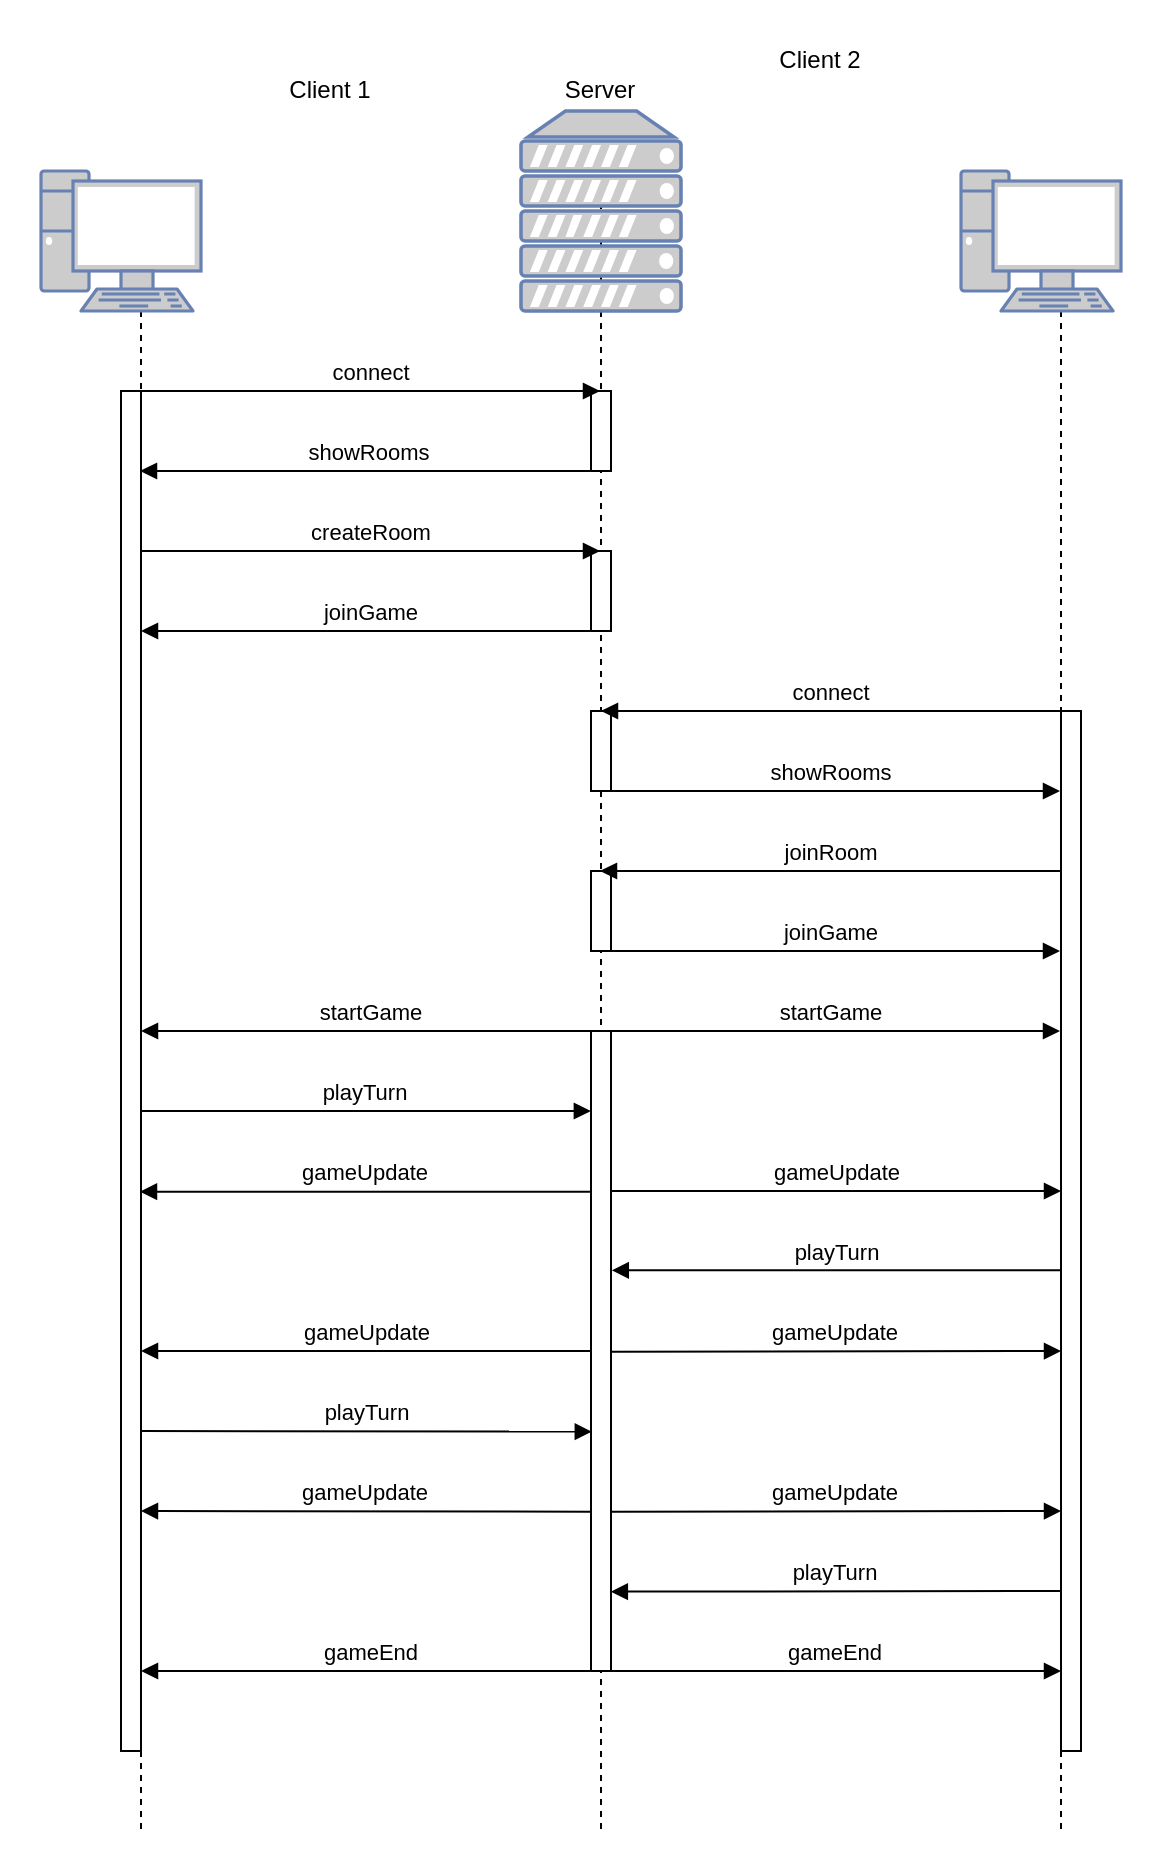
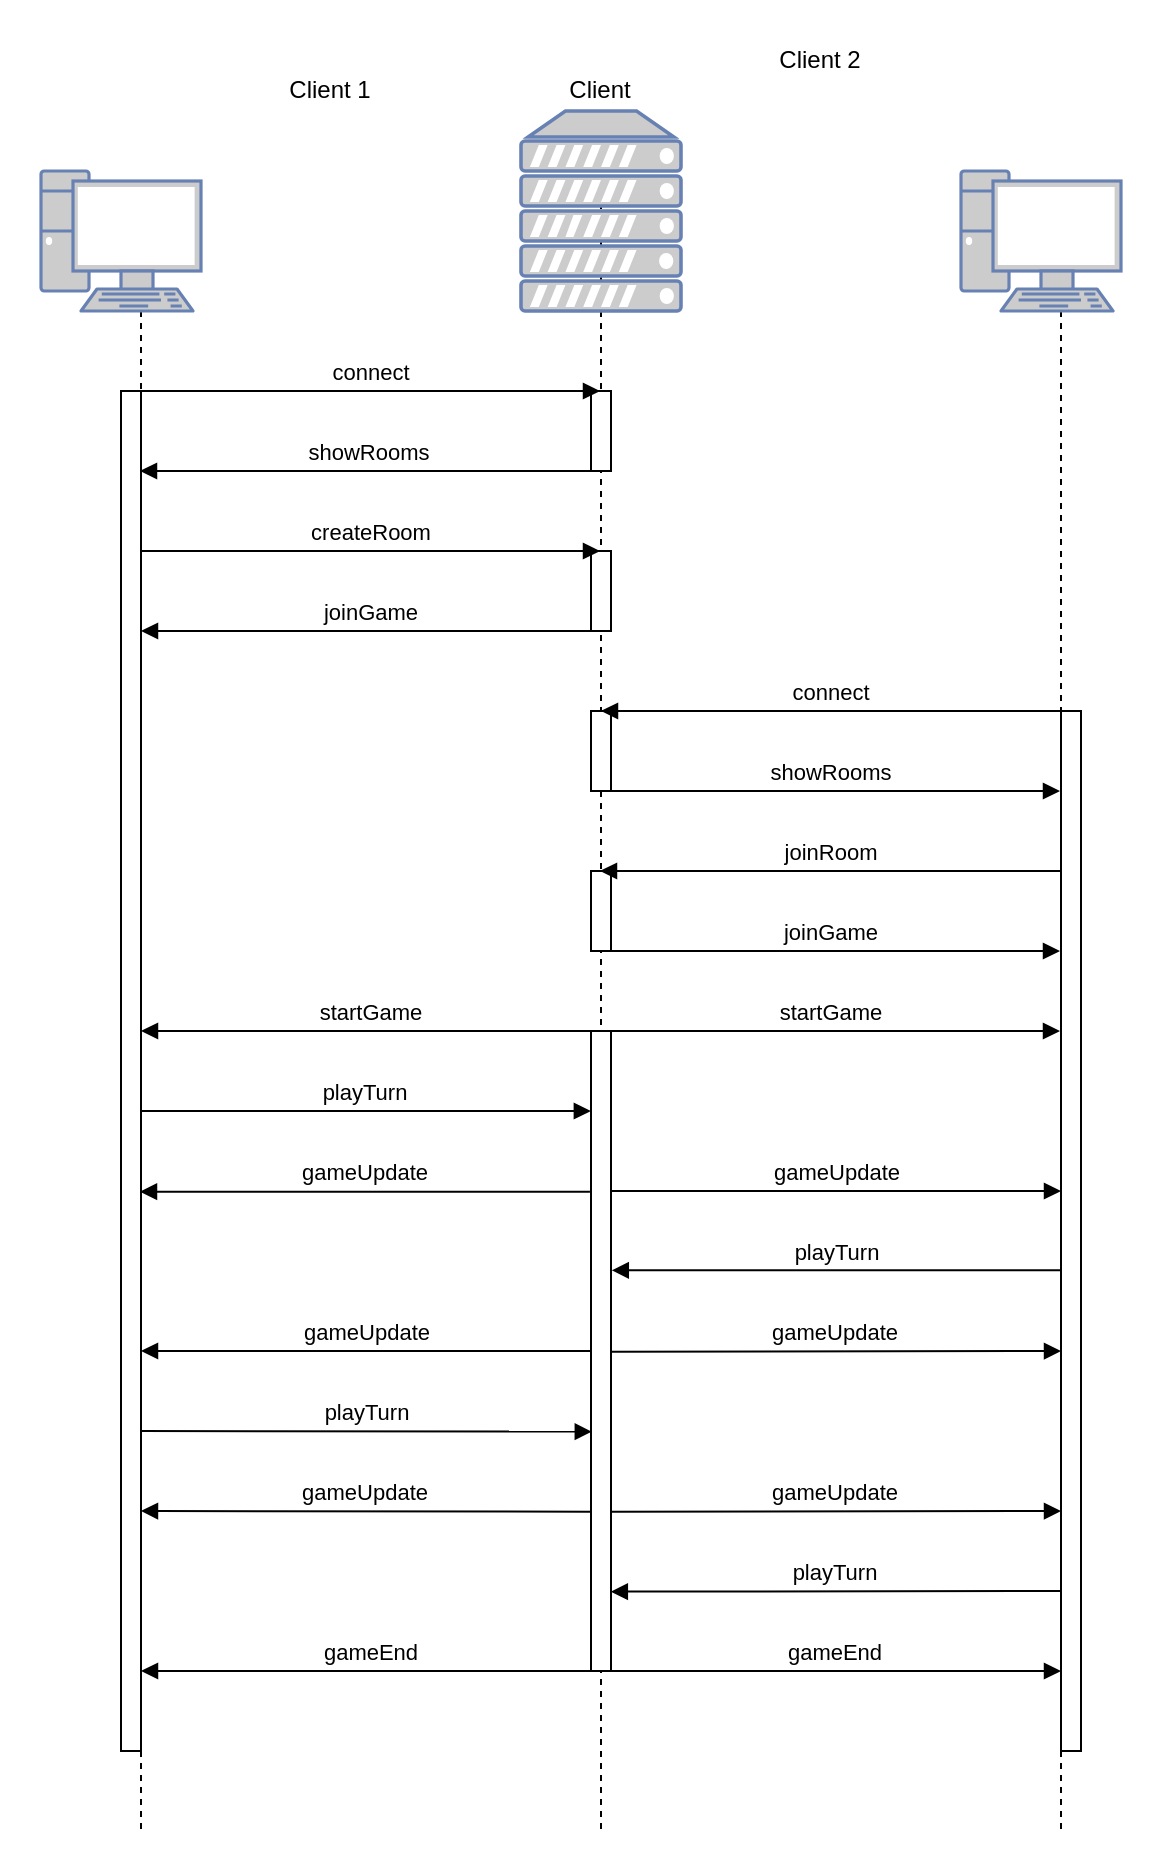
node "Server": label "Server" -> "Client"
